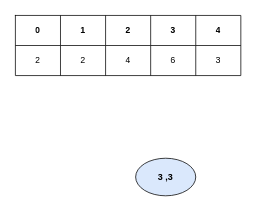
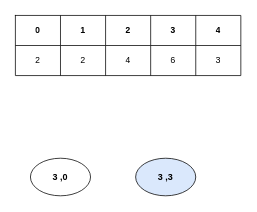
node "3 ,0": added
